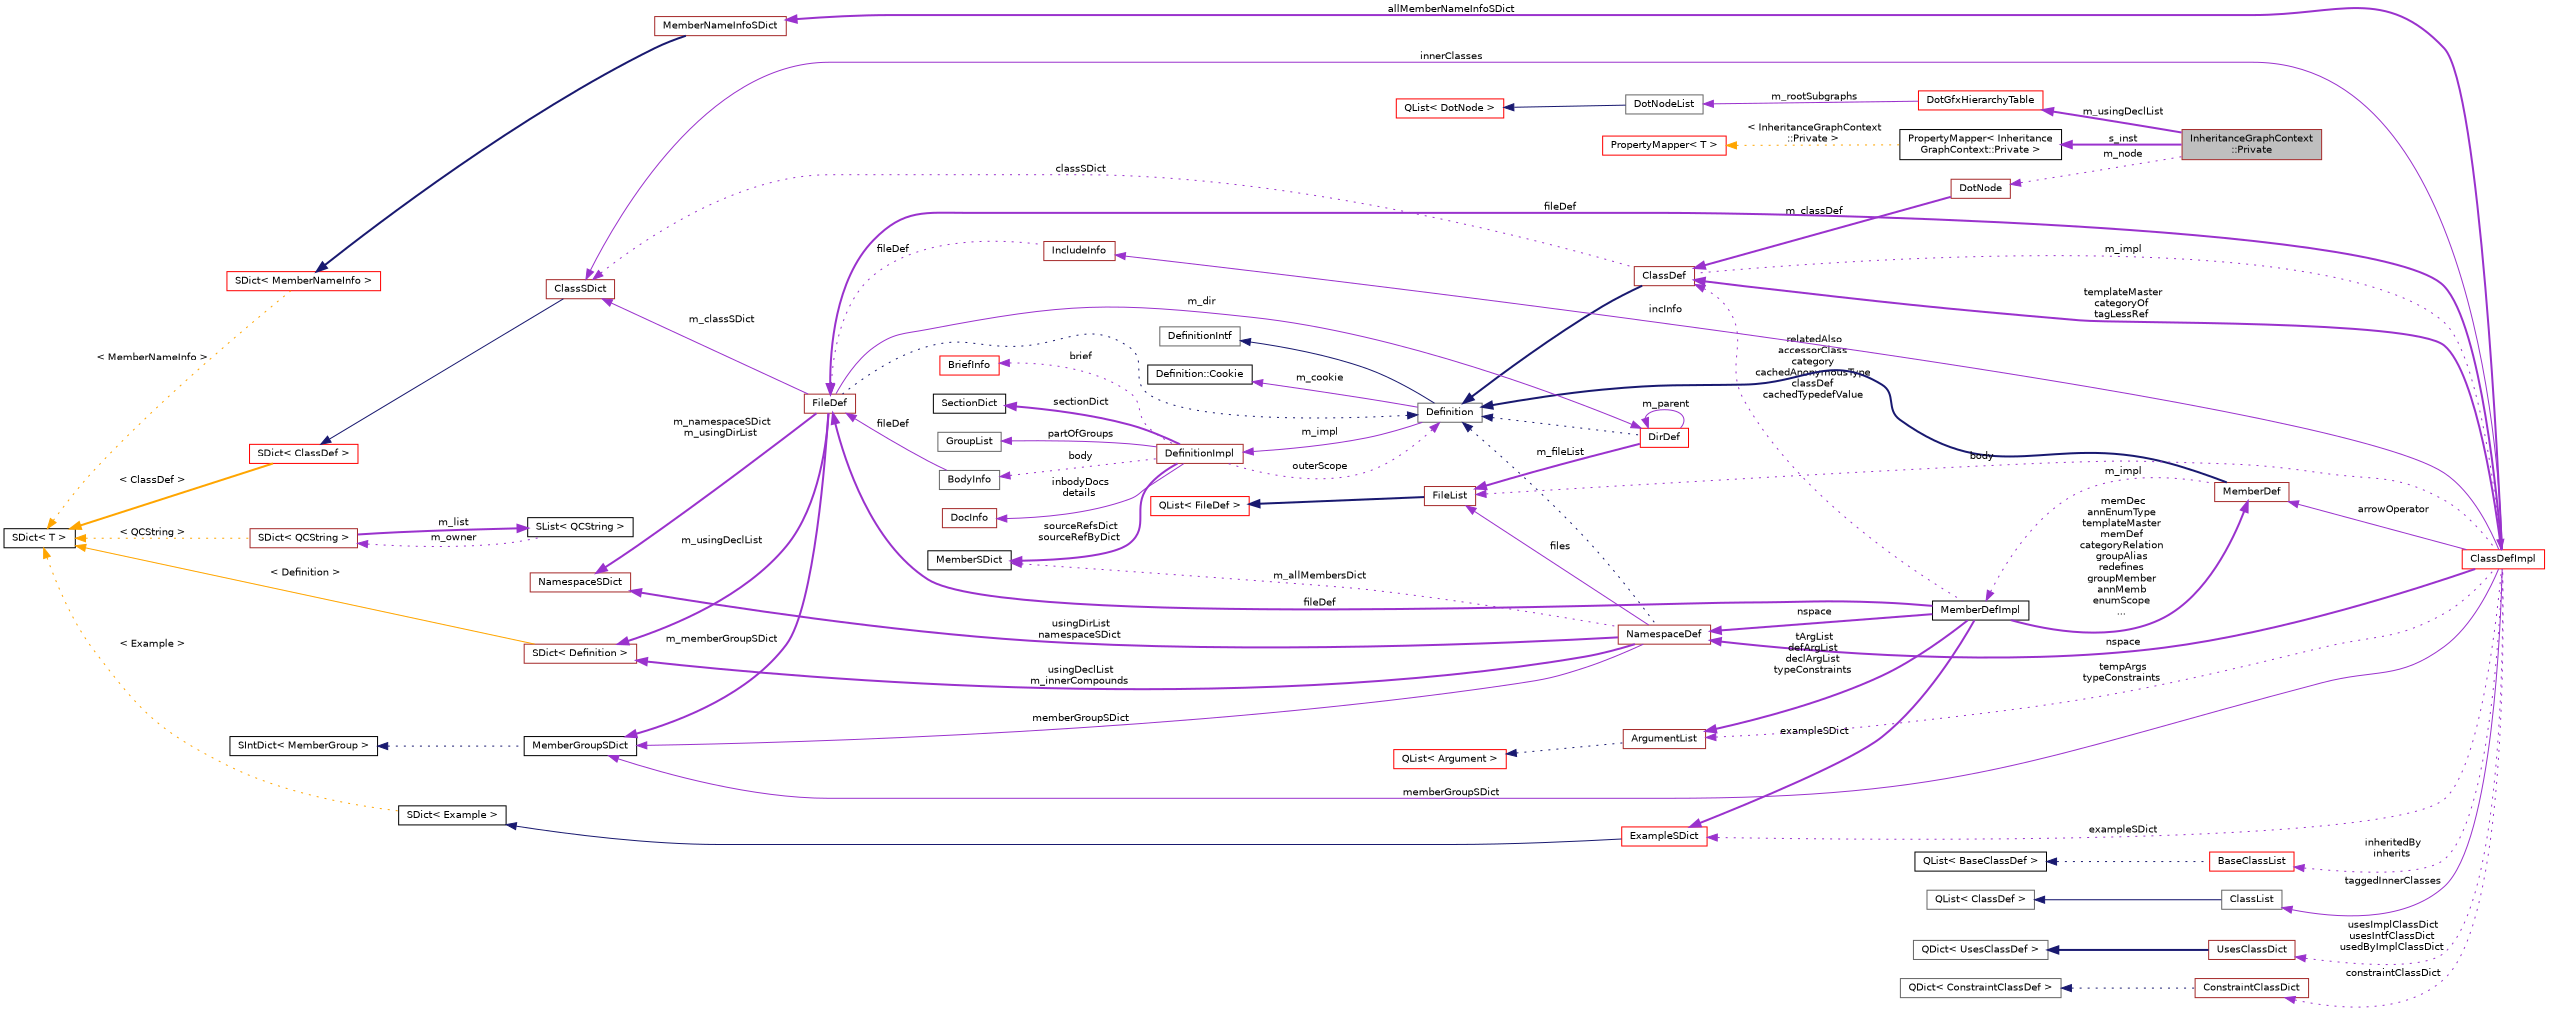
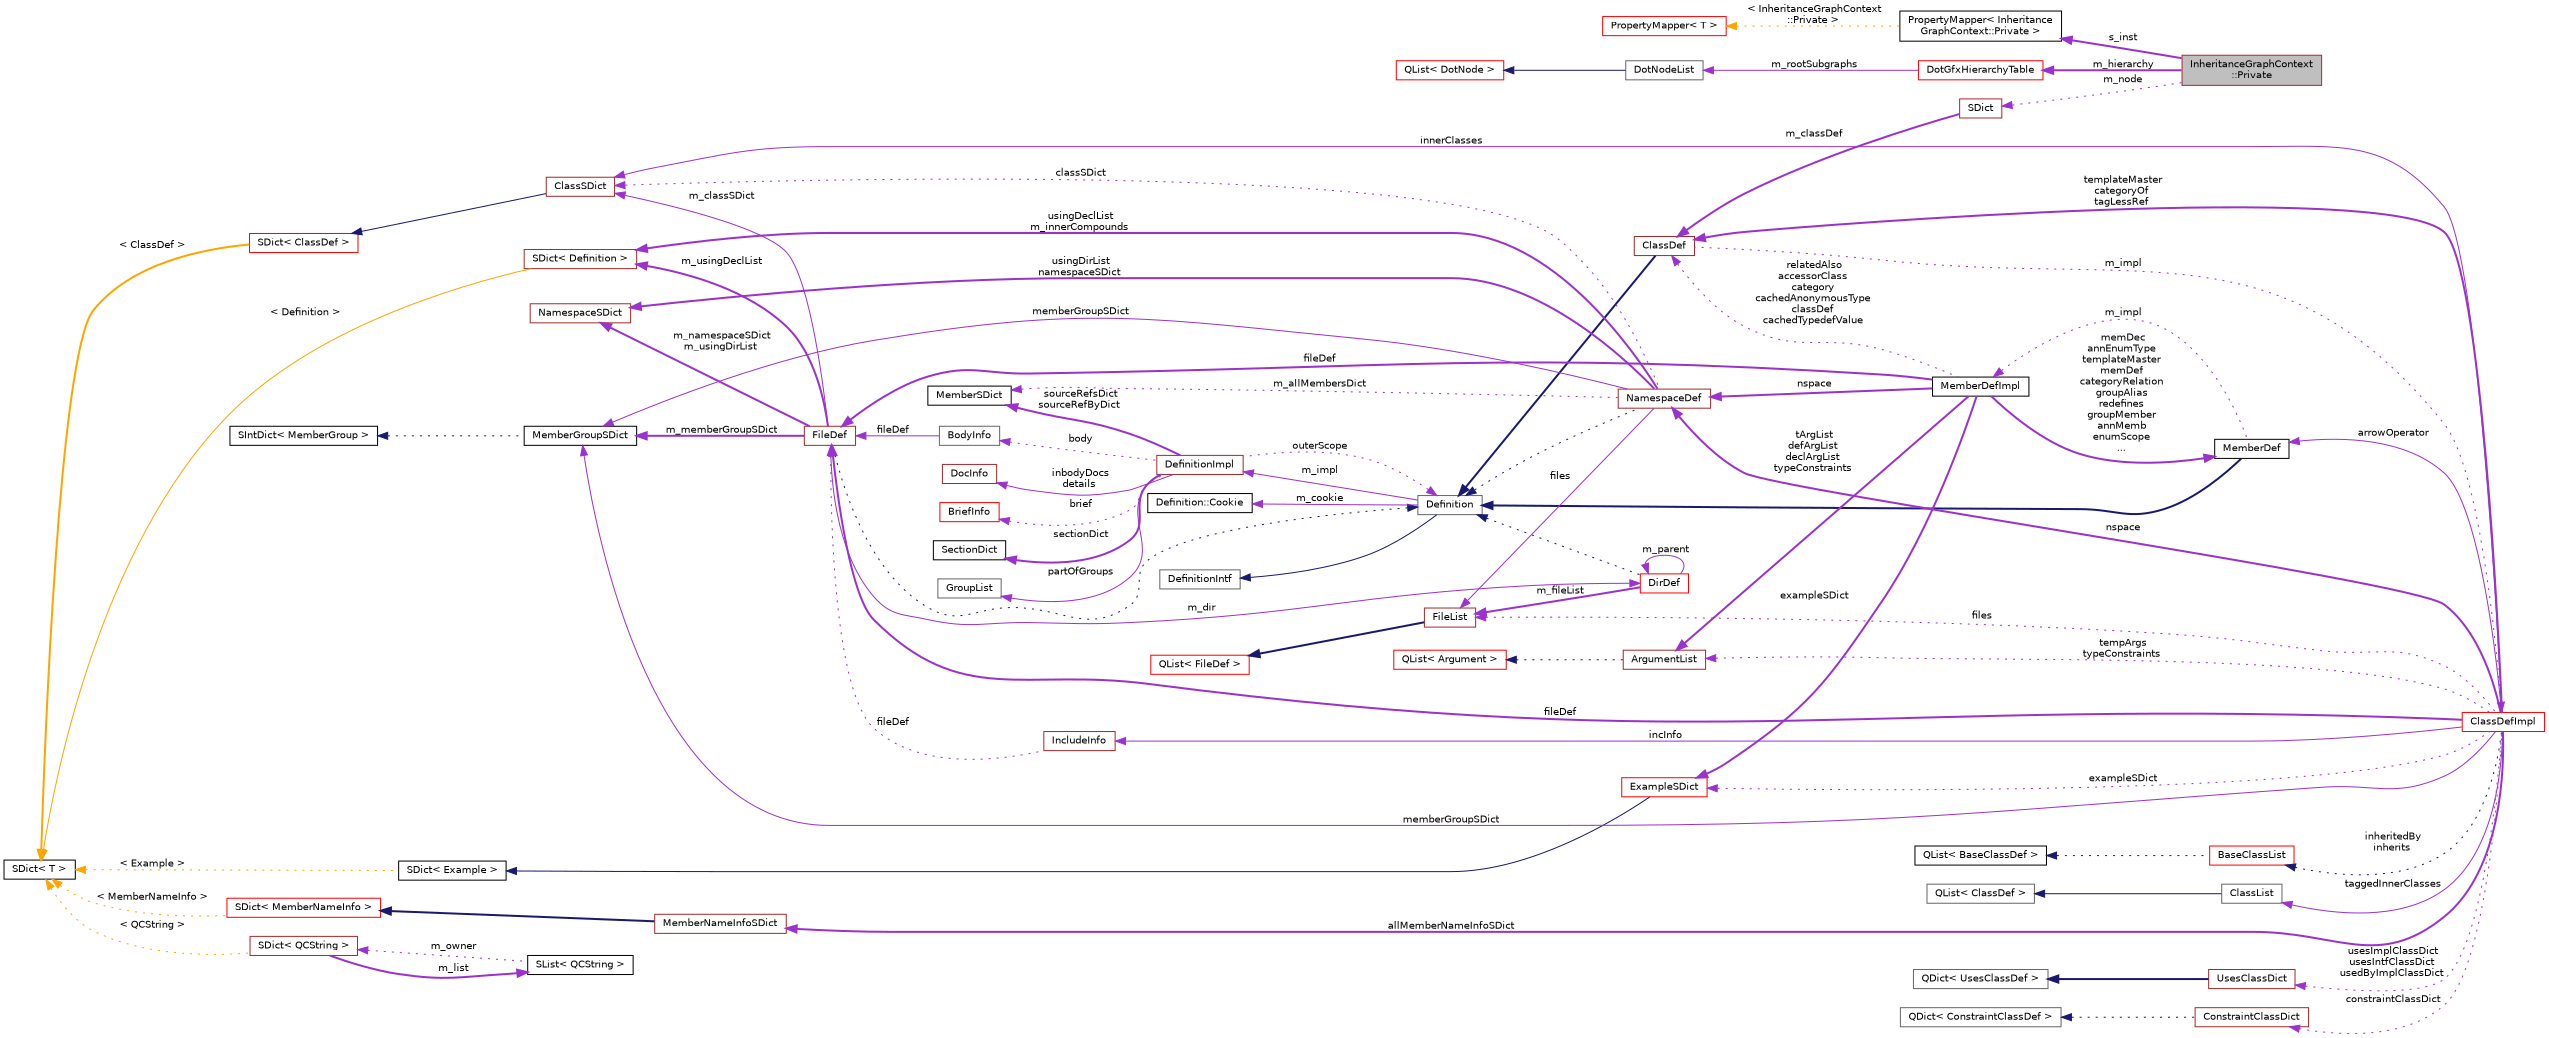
edge "InheritanceGraphContext ::Private" -> "DotGfxHierarchyTable": label " m_usingDeclList" -> " m_hierarchy"
edge "ClassDef" -> "ClassSDict": now "NamespaceDef" -> "ClassSDict"
node "DotNode": label "DotNode" -> "SDict"
edge "ClassDefImpl" -> "FileList": label " body" -> " files"
node "MemberDef": color brown -> black
edge "ClassDefImpl" -> "BaseClassList": color darkorchid3 -> midnightblue
